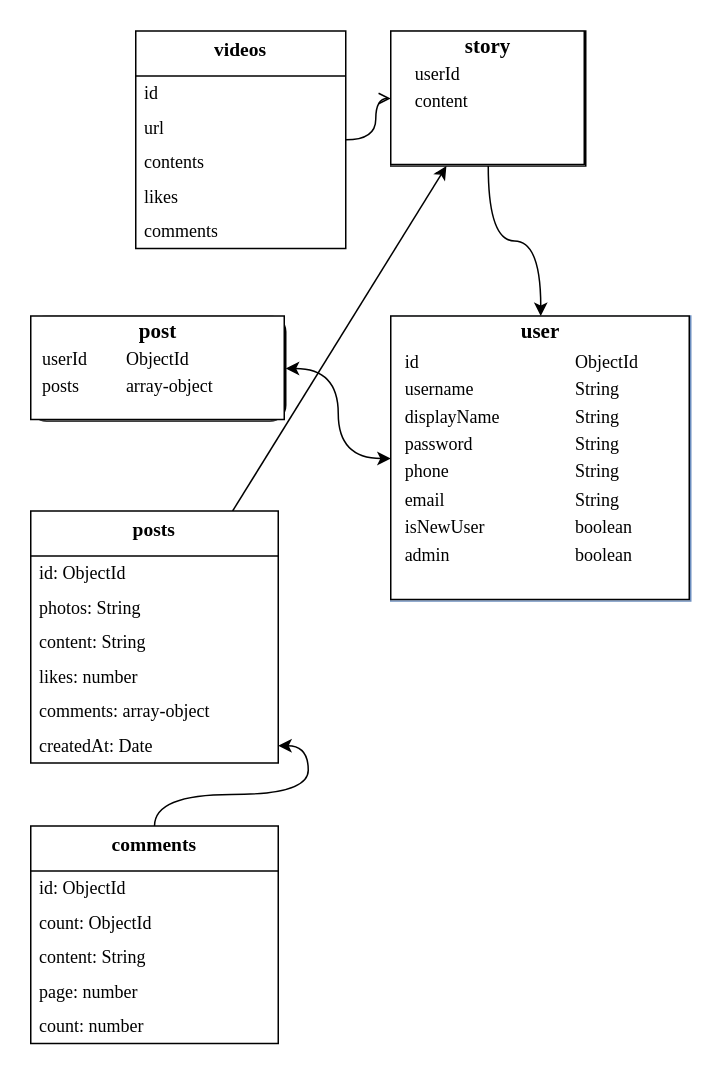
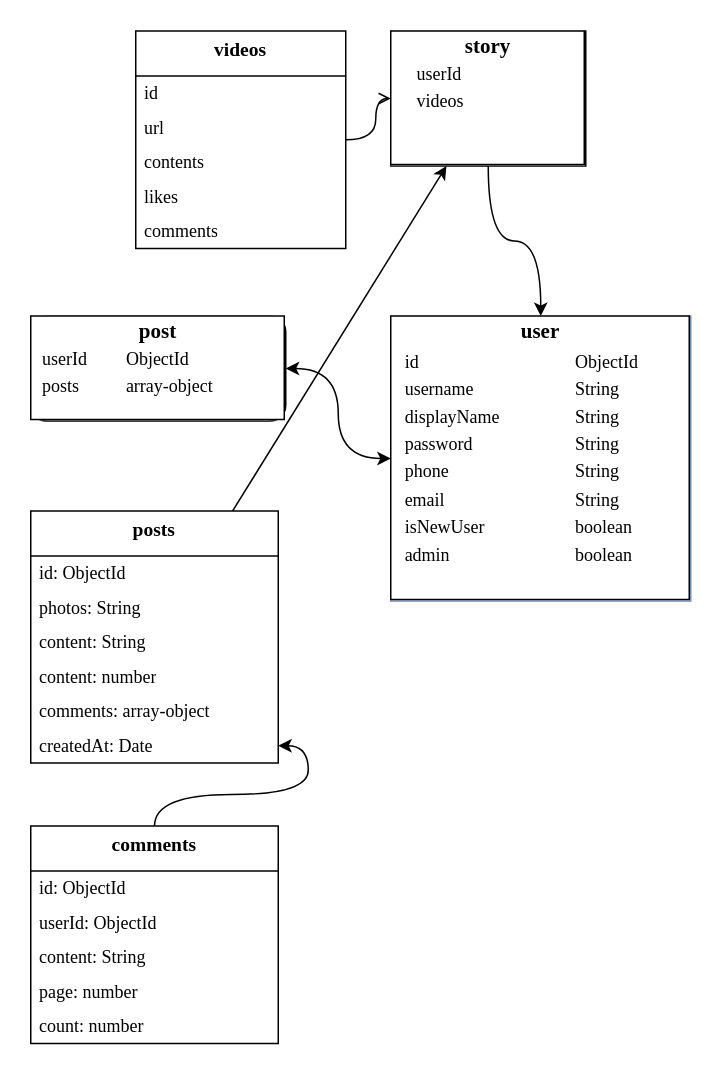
node "story userId content": label "story userId content" -> "story userId videos"
node "likes: number": label "likes: number" -> "content: number"
node "count: ObjectId": label "count: ObjectId" -> "userId: ObjectId"
